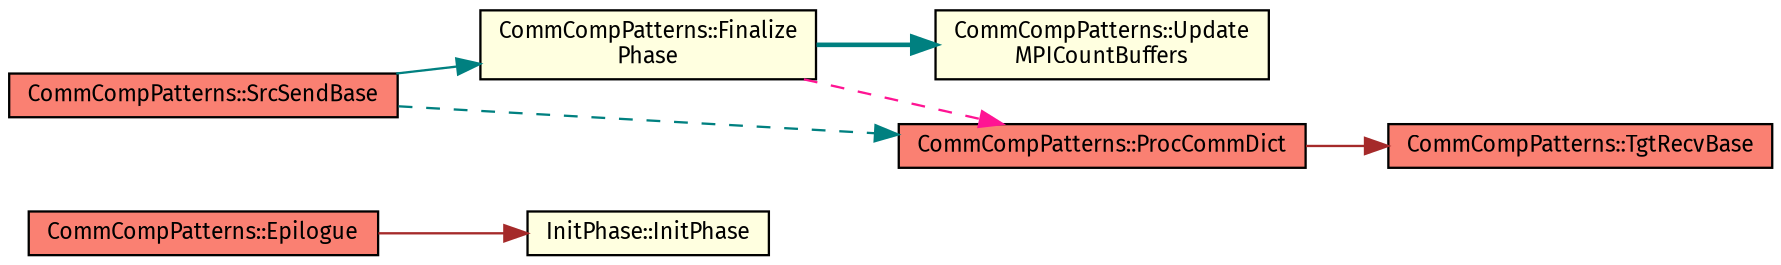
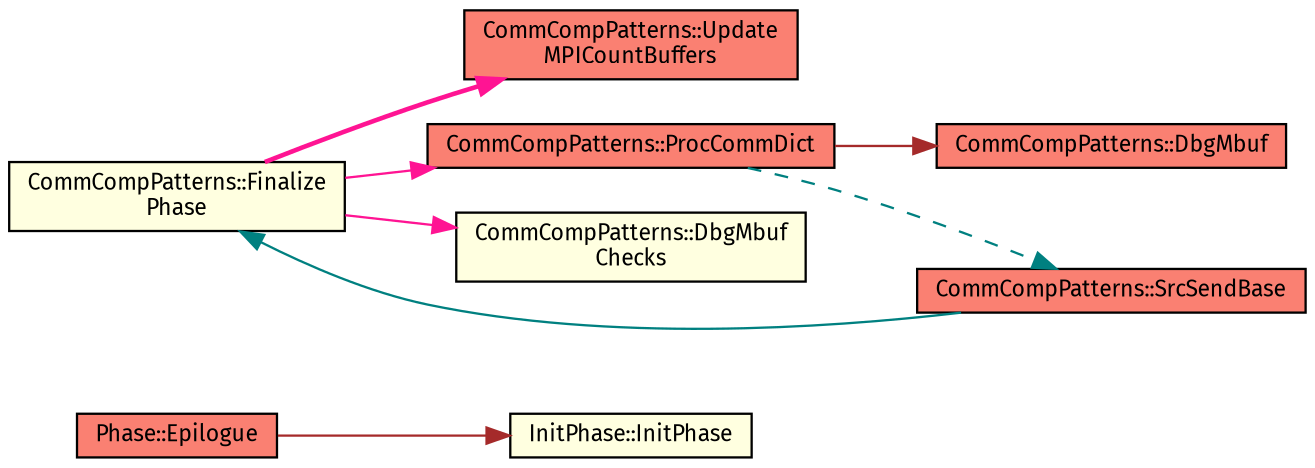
edge "CommCompPatterns::Finalize Phase" -> "CommCompPatterns::Update MPICountBuffers": color teal -> deeppink
node "CommCompPatterns::Update MPICountBuffers": fillcolor lightyellow -> salmon
edge "CommCompPatterns::Finalize Phase" -> "CommCompPatterns::ProcCommDict": style dashed -> solid
edge "CommCompPatterns::SrcSendBase" -> "CommCompPatterns::ProcCommDict": reversed
node "CommCompPatterns::TgtRecvBase": label "CommCompPatterns::TgtRecvBase" -> "CommCompPatterns::DbgMbuf"
node "CommCompPatterns::Epilogue": label "CommCompPatterns::Epilogue" -> "Phase::Epilogue"
node "CommCompPatterns::DbgMbuf Checks": added
